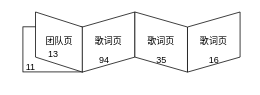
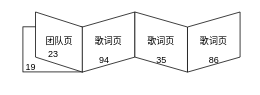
node "13": label "13" -> "23"
node "16": label "16" -> "86"
node "11": label "11" -> "19"
